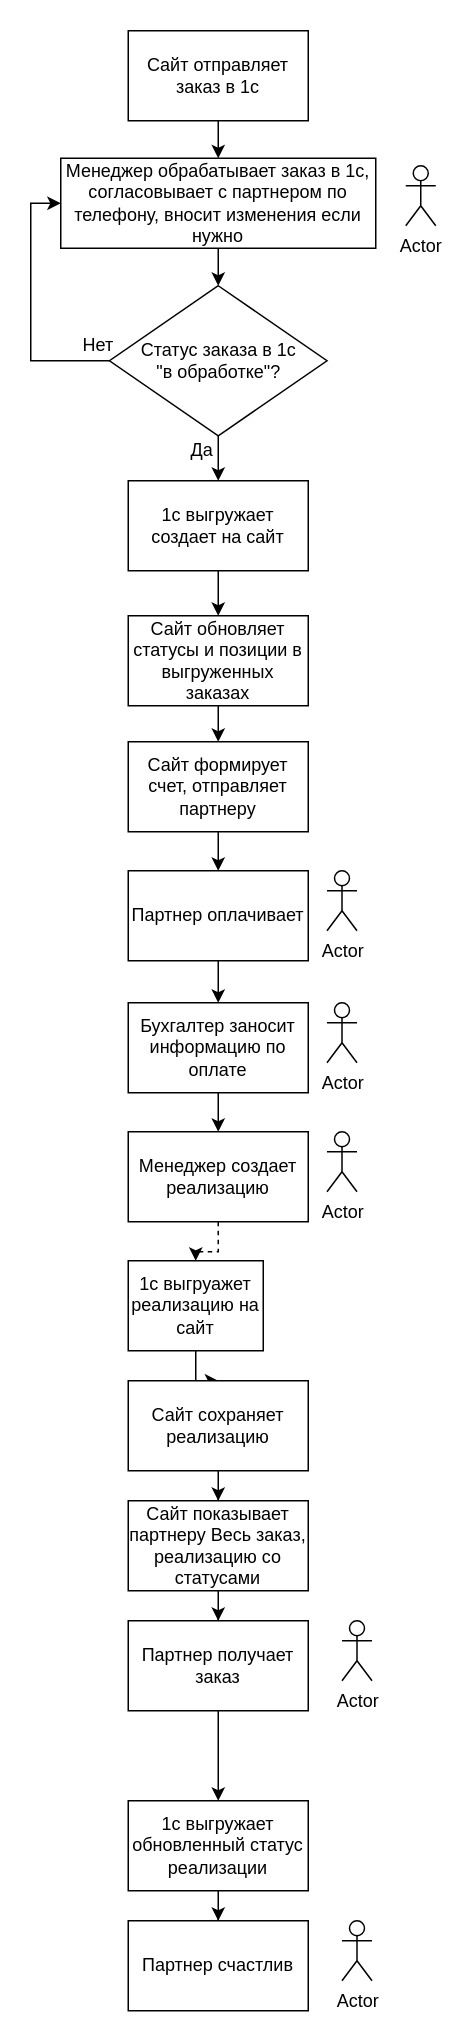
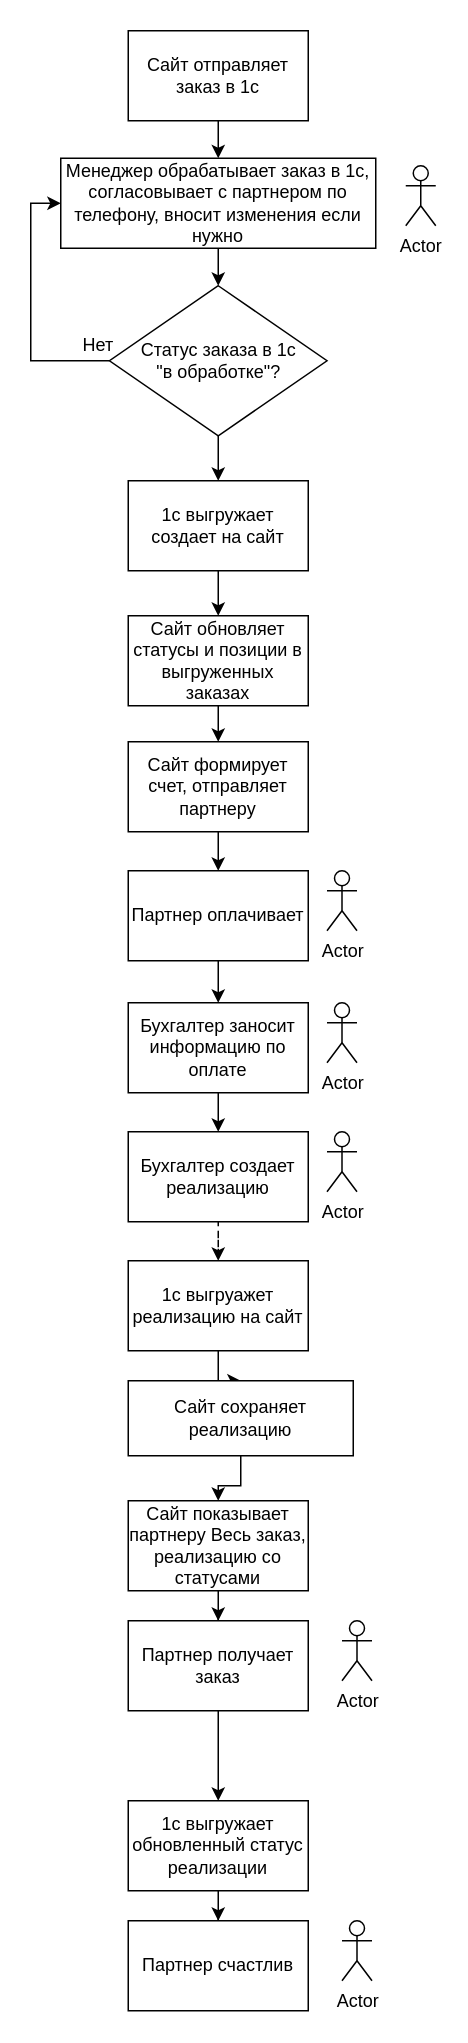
node "Да": removed
node "Менеджер создает реализацию": label "Менеджер создает реализацию" -> "Бухгалтер создает реализацию"
node "1с выгруажет реализацию на сайт": size 135x90 -> 180x90
node "Сайт сохраняет реализацию": size 180x90 -> 225x75
